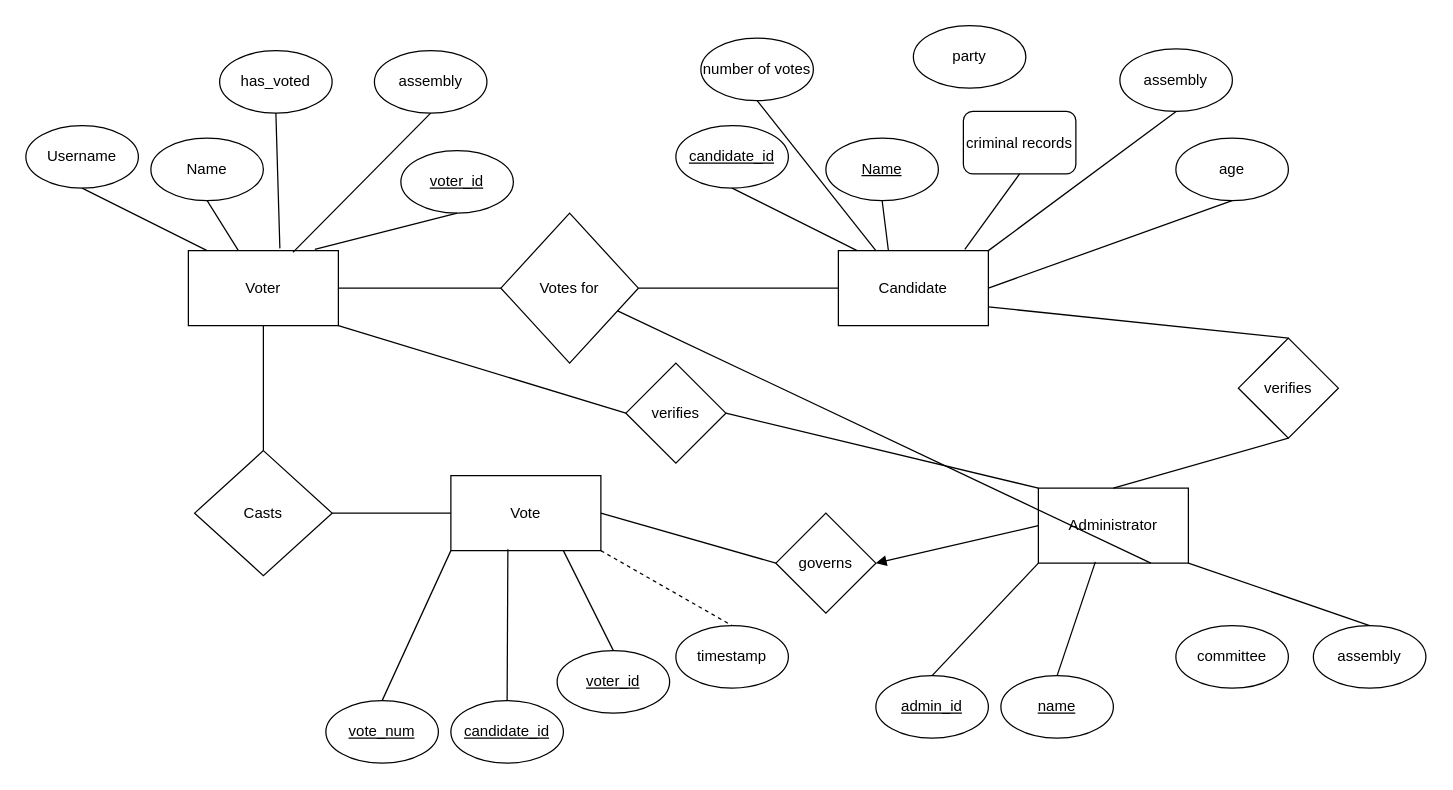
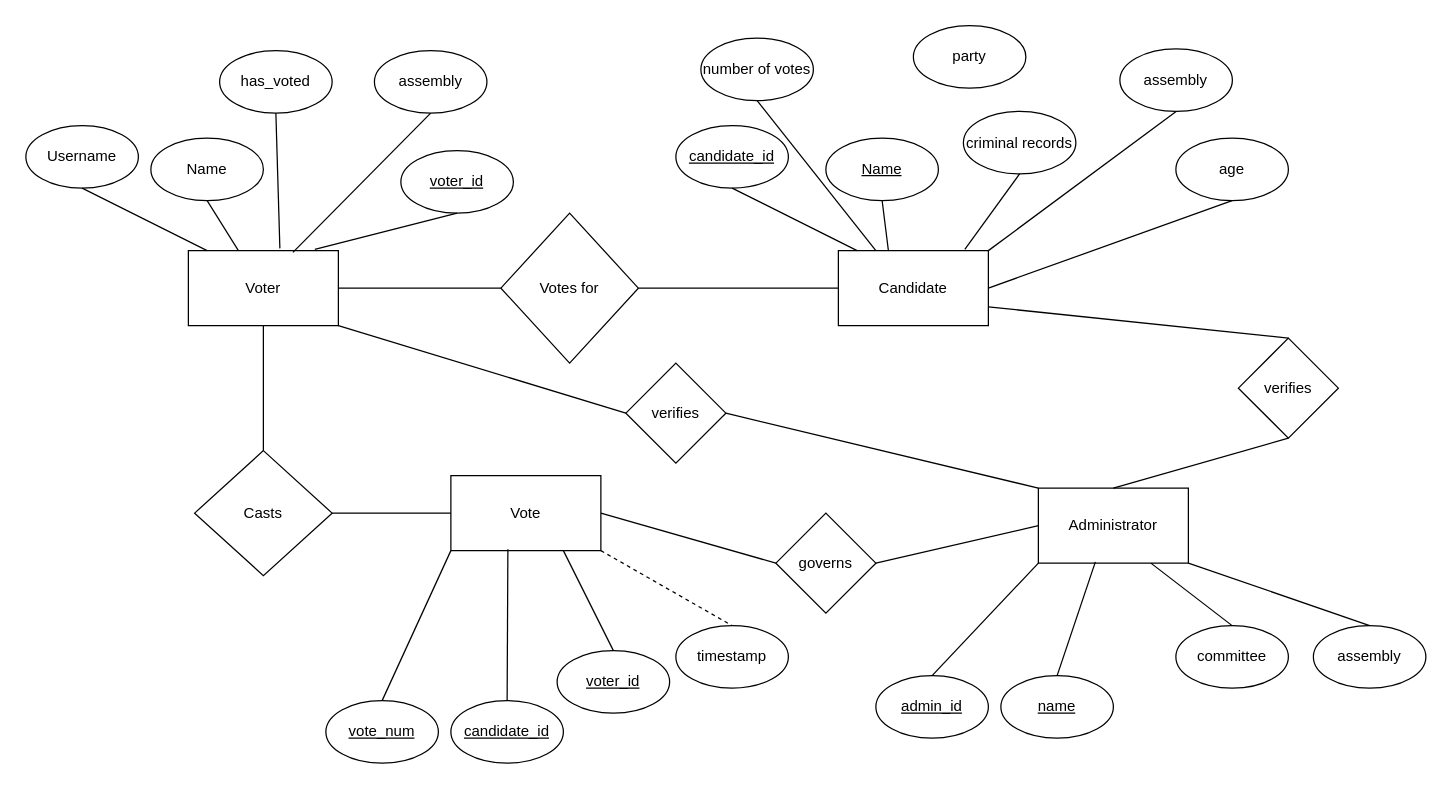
node "criminal records": shape rounded rectangle -> ellipse
edge "Votes for" -- "Administrator": now "committee" -- "Administrator"
edge "Administrator" -> "governs": arrowhead block -> none
